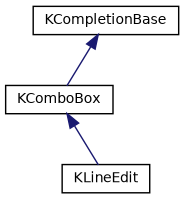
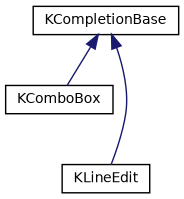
edge "KLineEdit" -> "KComboBox": now "KLineEdit" -> "KCompletionBase"
